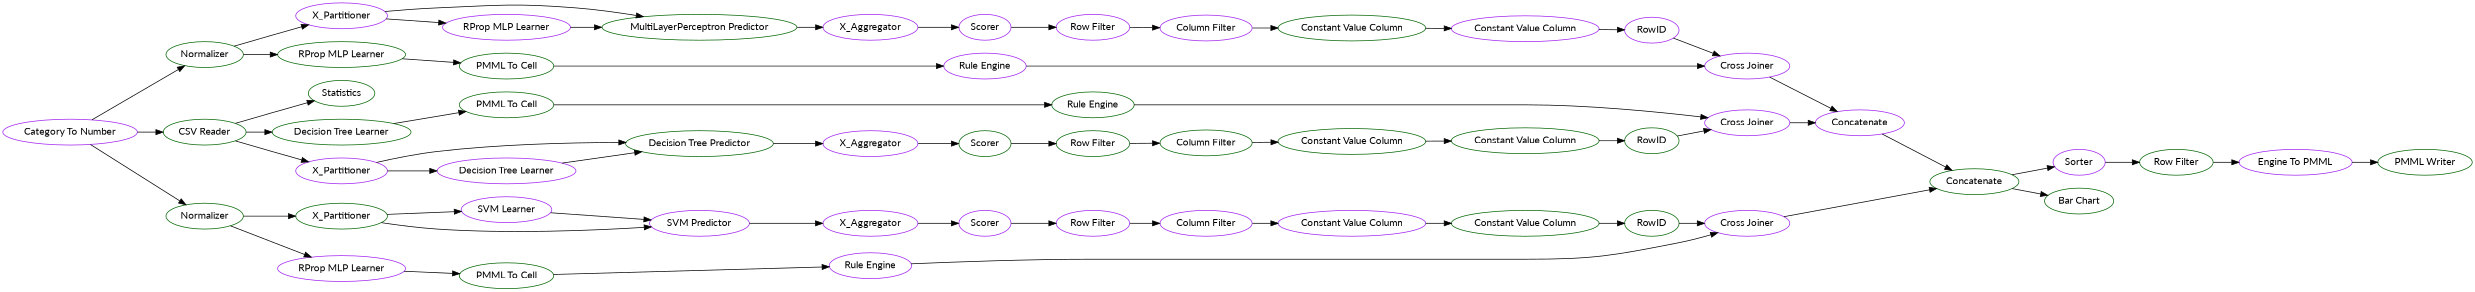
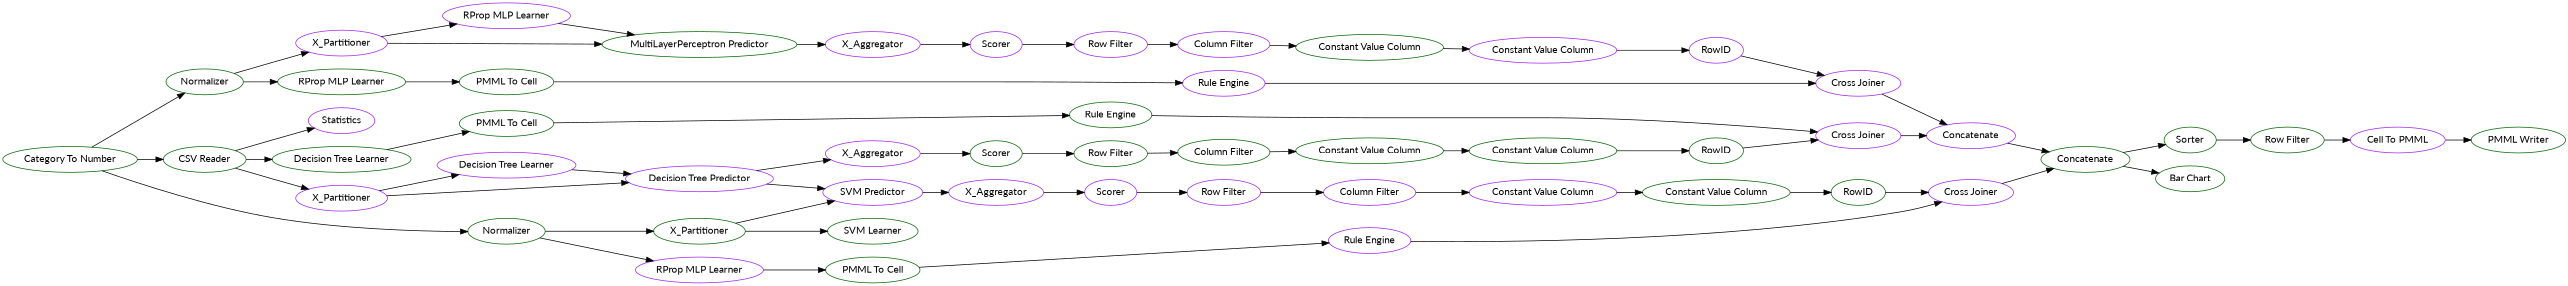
node "Statistics": color darkgreen -> purple
node "Category To Number": color purple -> darkgreen
node "Decision Tree Predictor": color darkgreen -> purple
node "Sorter": color purple -> darkgreen
node "Engine To PMML": label "Engine To PMML" -> "Cell To PMML"
node "SVM Learner": color purple -> darkgreen
edge "SVM Learner" -> "SVM Predictor": now "Decision Tree Predictor" -> "SVM Predictor"
